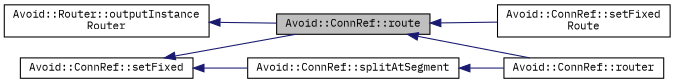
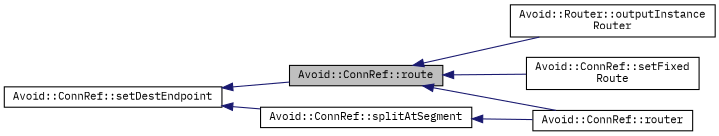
edge "Avoid::ConnRef::route" -> "Avoid::Router::outputInstance Router": reversed
node "Avoid::ConnRef::setFixed": label "Avoid::ConnRef::setFixed" -> "Avoid::ConnRef::setDestEndpoint"
